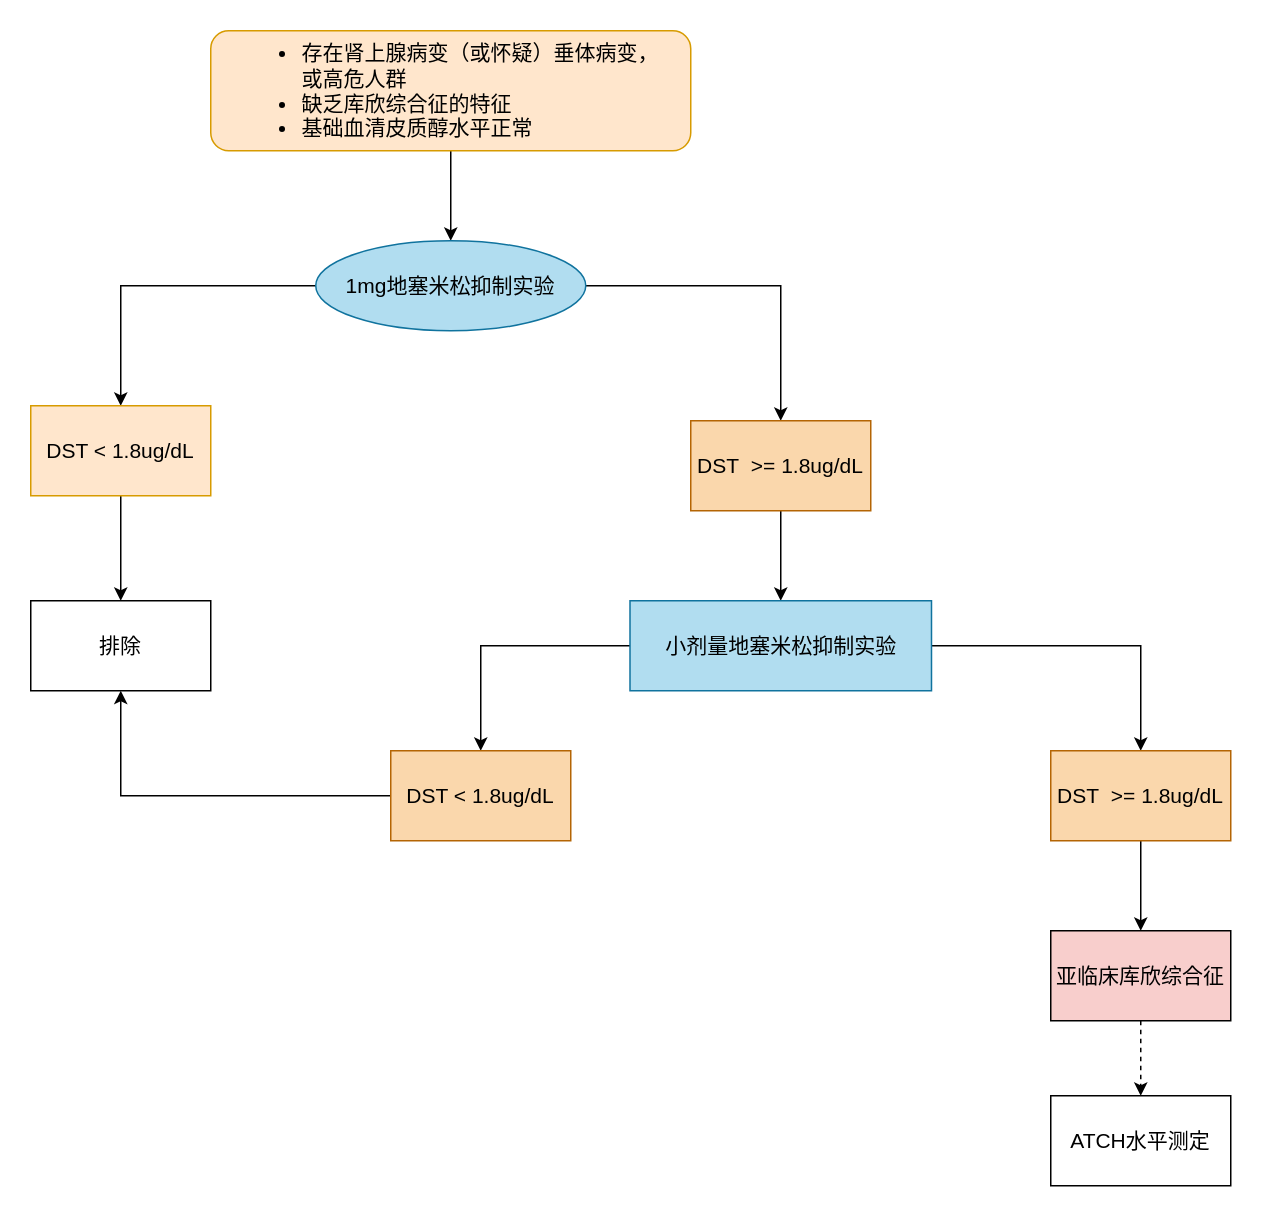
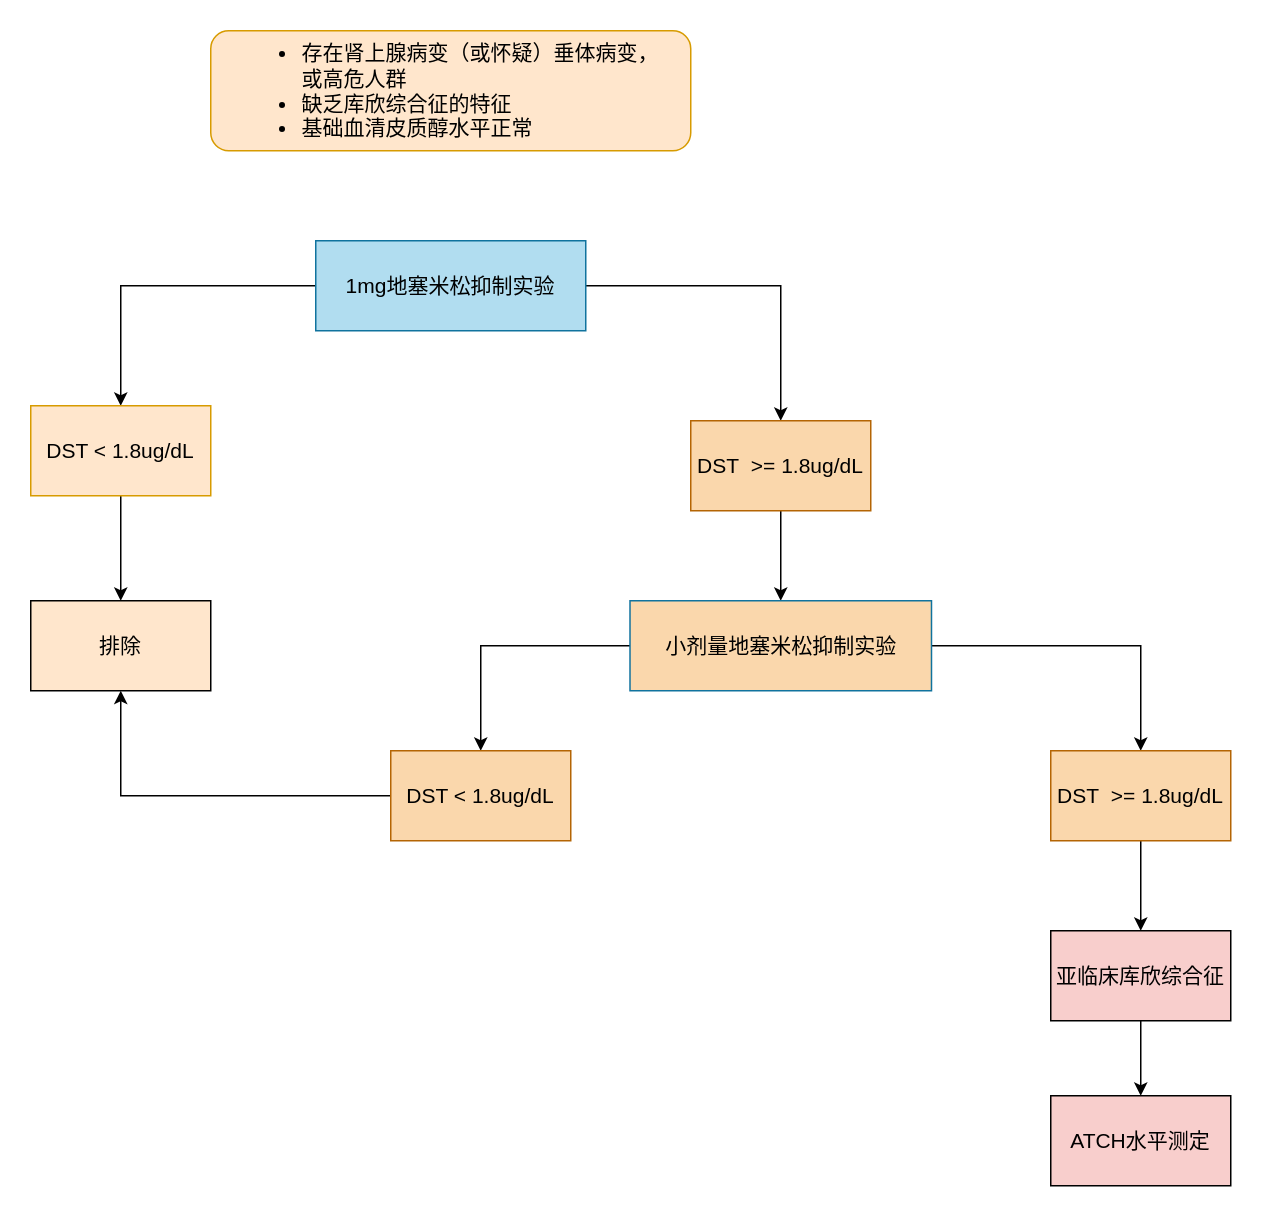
edge "存在肾上腺病变（或怀疑）垂体病变， 或高危人群 缺乏库欣综合征的特征 基础血清皮质醇水平正常" -> "1mg地塞米松抑制实验": removed
node "1mg地塞米松抑制实验": shape ellipse -> rectangle
node "排除": fillcolor #ffffff -> #ffe6cc
node "小剂量地塞米松抑制实验": fillcolor #b1ddf0 -> #fad7ac
edge "亚临床库欣综合征" -> "ATCH水平测定": style dashed -> solid
node "ATCH水平测定": fillcolor #ffffff -> #f8cecc
